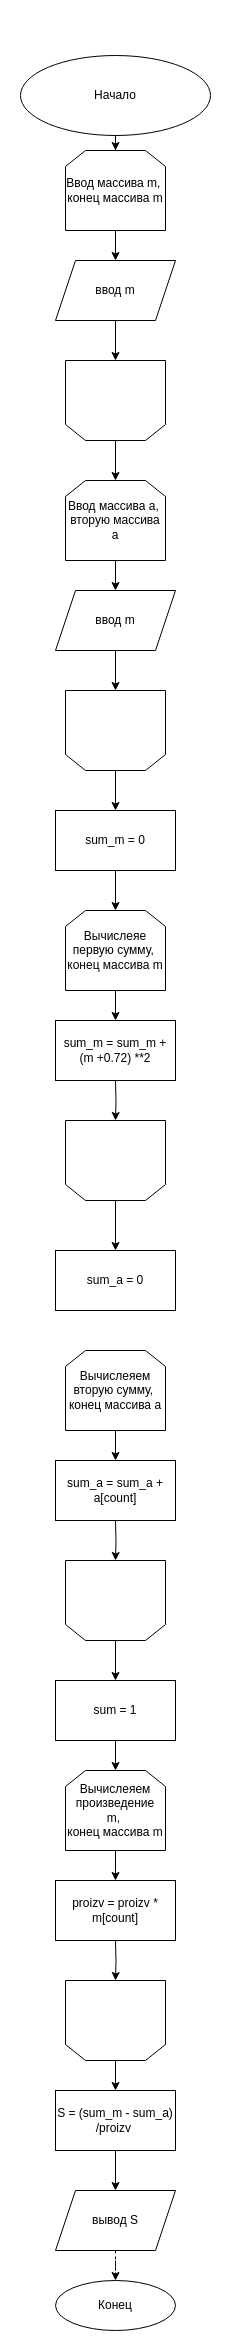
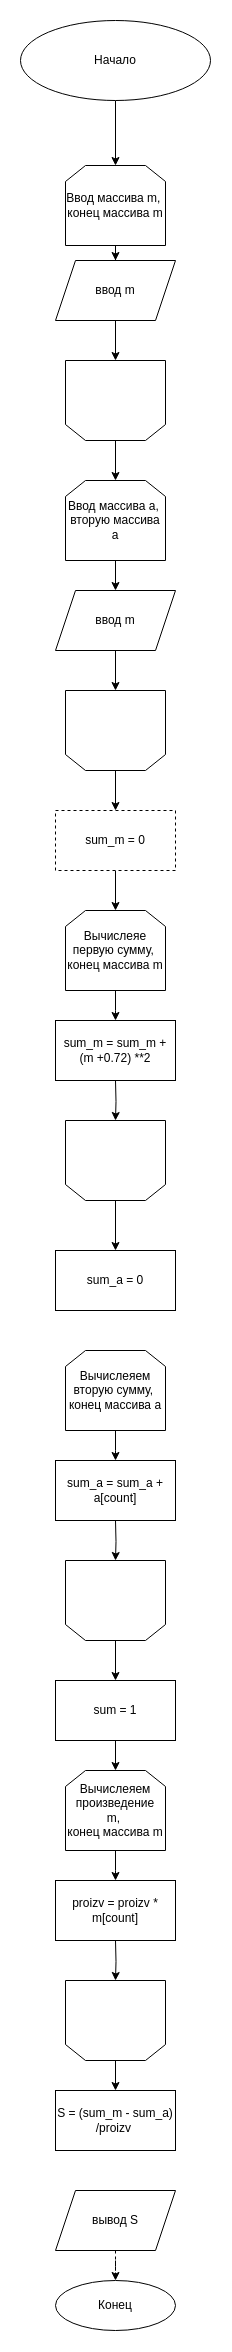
node "Начало": moved (116, 96) -> (116, 61)
node "Ввод массива m, конец массива m": moved (116, 191) -> (116, 206)
node "sum_m = 0": style solid -> dashed
edge "S = (sum_m - sum_a) /proizv" -> "вывод S": removed
